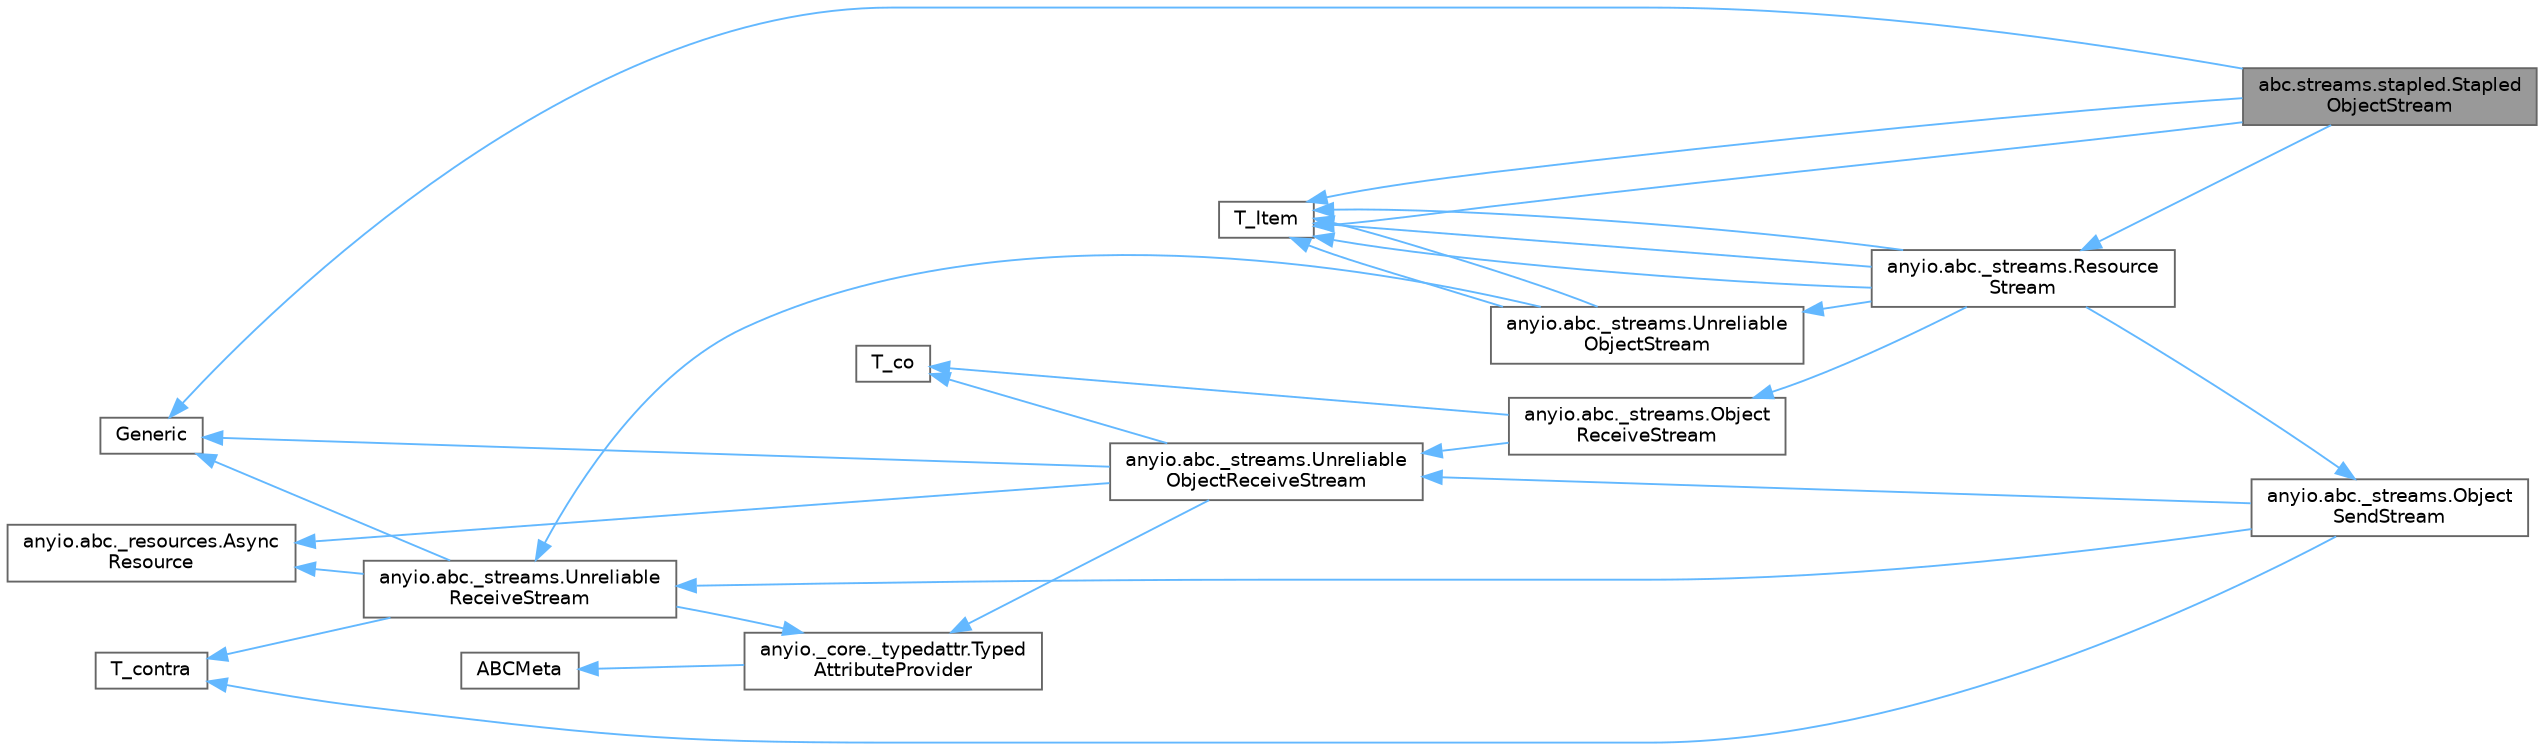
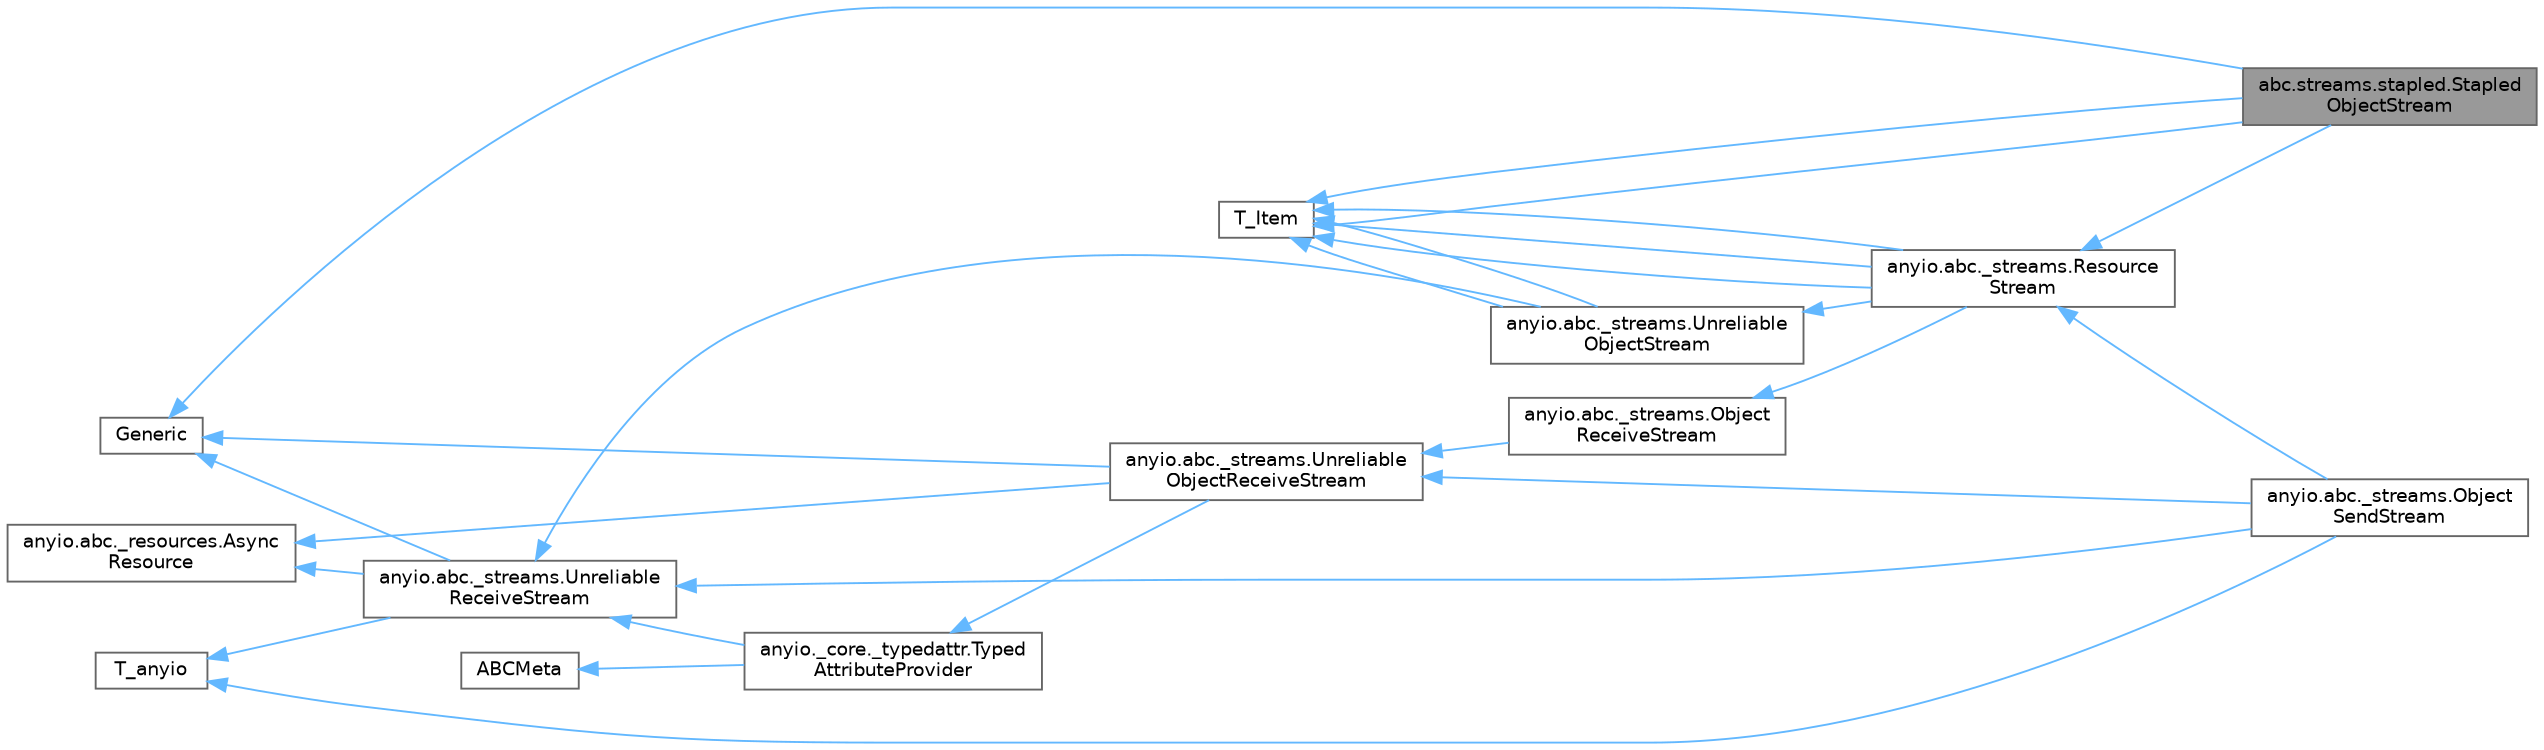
node "T_co": removed
edge "anyio.abc._streams.Resource Stream" -> "anyio.abc._streams.Object SendStream": reversed
edge "anyio.abc._streams.Unreliable ReceiveStream" -> "anyio._core._typedattr.Typed AttributeProvider": reversed
node "T_contra": label "T_contra" -> "T_anyio"
